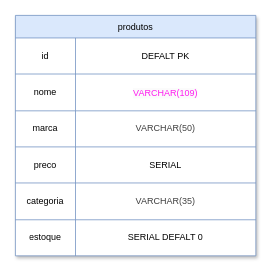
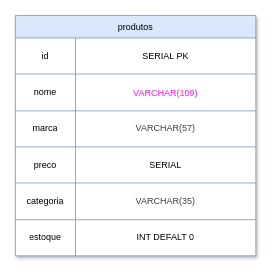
node "DEFALT PK": label "DEFALT PK" -> "SERIAL PK"
node "VARCHAR(50)": label "VARCHAR(50)" -> "VARCHAR(57)"
node "SERIAL DEFALT 0": label "SERIAL DEFALT 0" -> "INT DEFALT 0"
